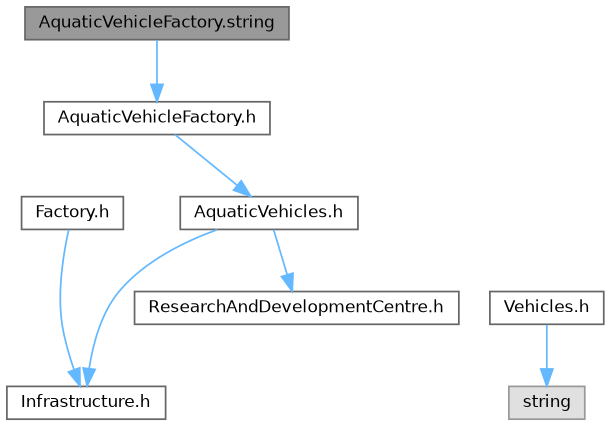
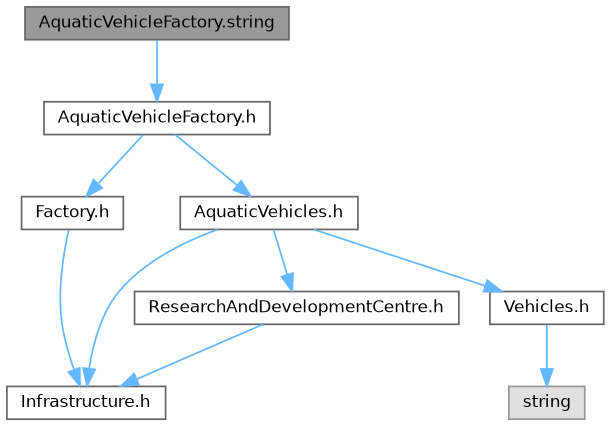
edge "AquaticVehicleFactory.h" -> "Factory.h": added
edge "AquaticVehicles.h" -> "Vehicles.h": added
edge "ResearchAndDevelopmentCentre.h" -> "Infrastructure.h": added
